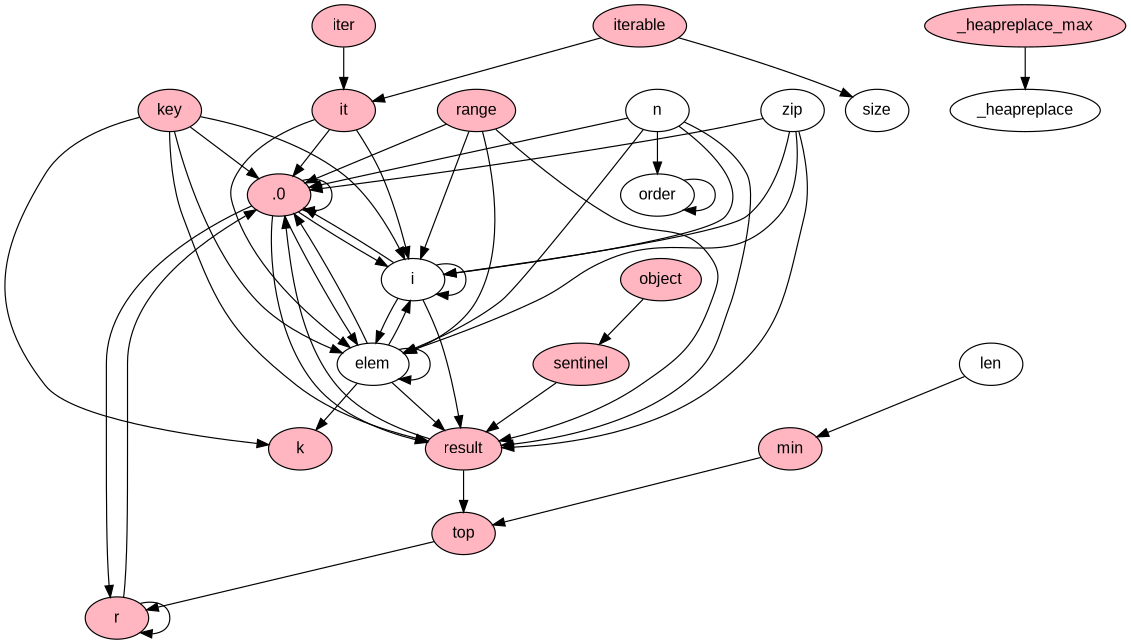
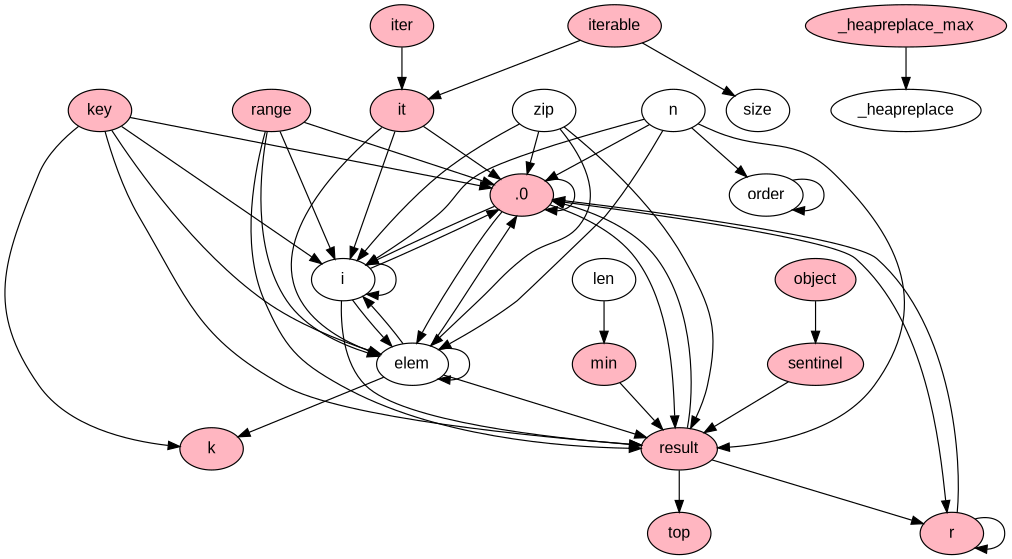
edge "min" -> "top": now "min" -> "result"
edge "top" -> "r": now "result" -> "r"
